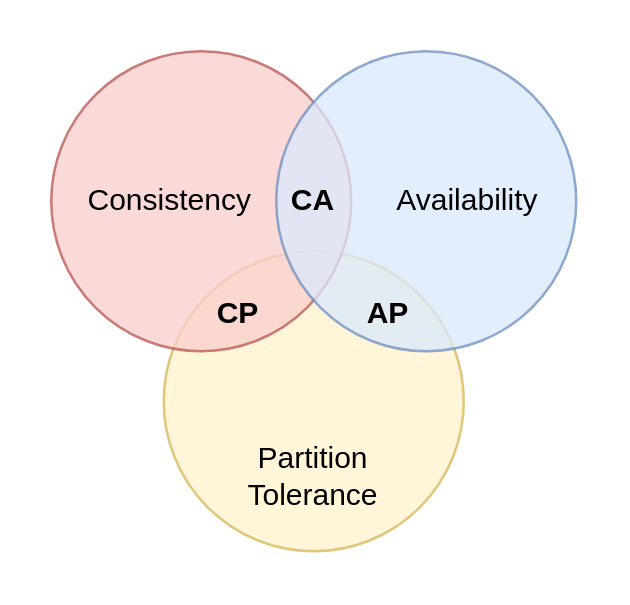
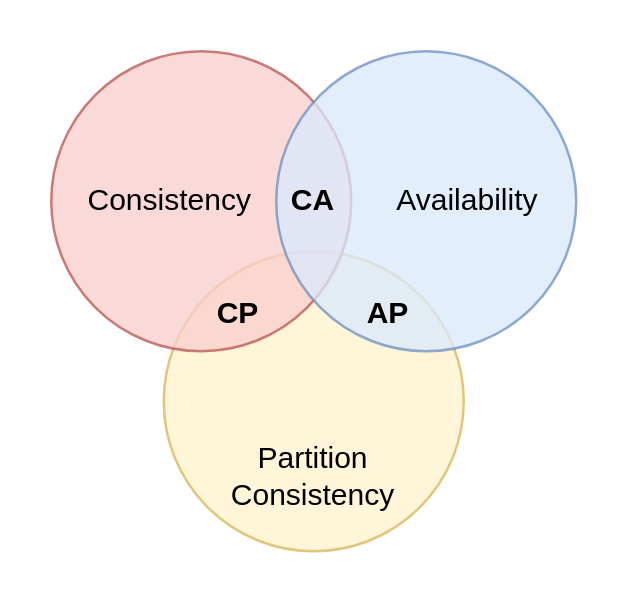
node "PartitionTolerance": label "PartitionTolerance" -> "PartitionConsistency"
